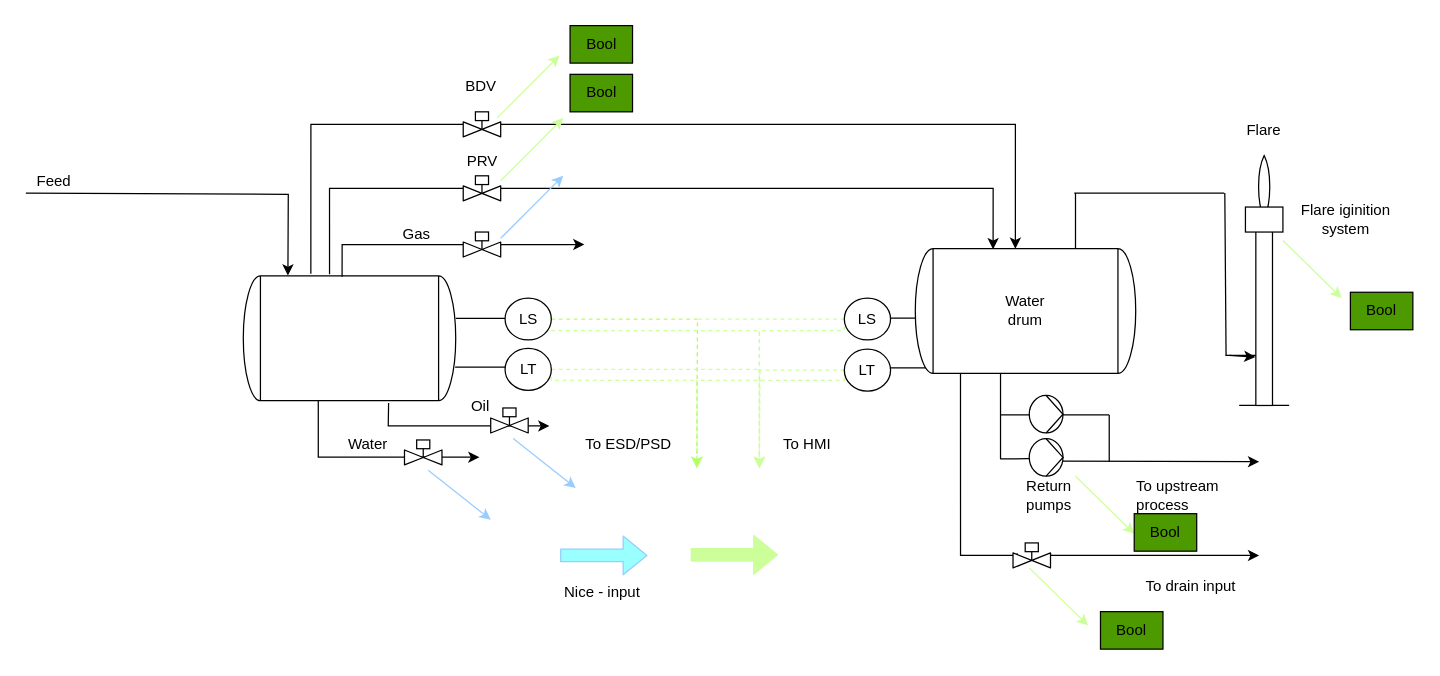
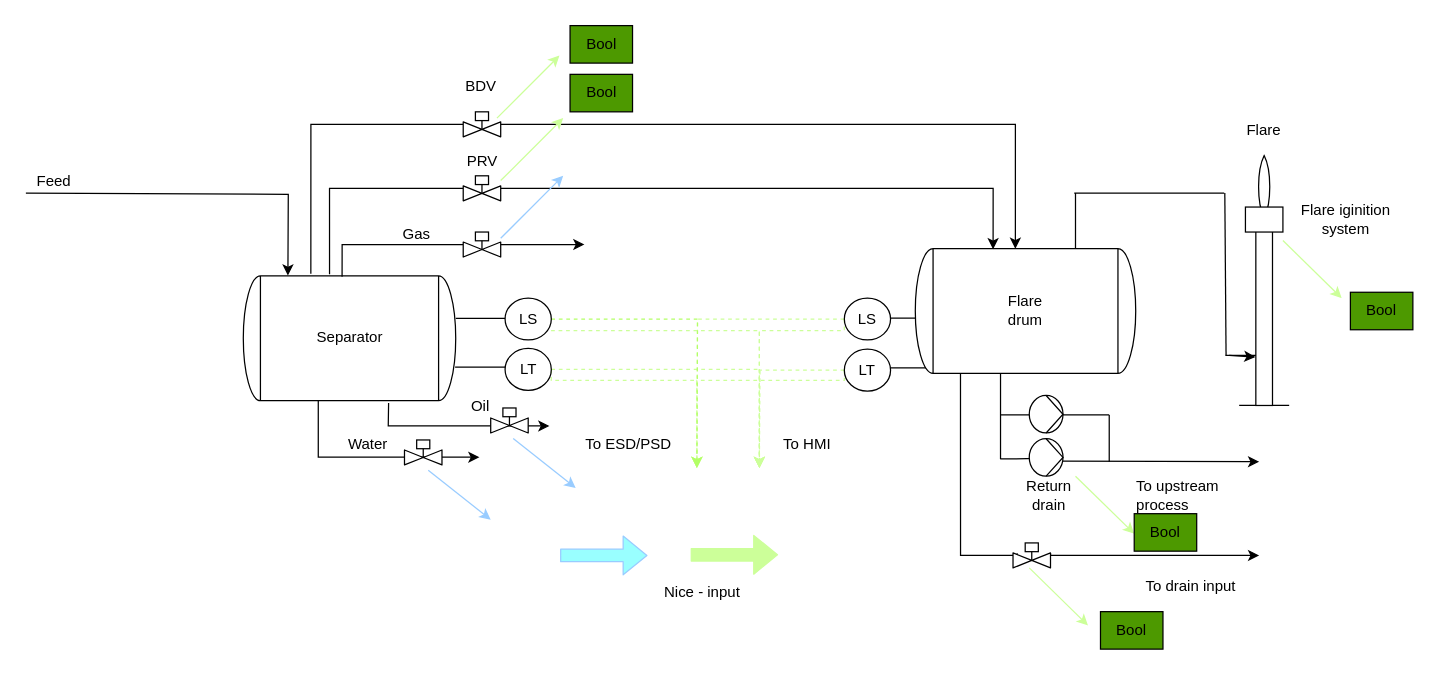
node "Water drum": label "Water drum" -> "Flare drum"
node "Separator": added
node "Return pumps": label "Return pumps" -> "Return drain"
node "Nice - input": moved (601, 593) -> (701, 593)
